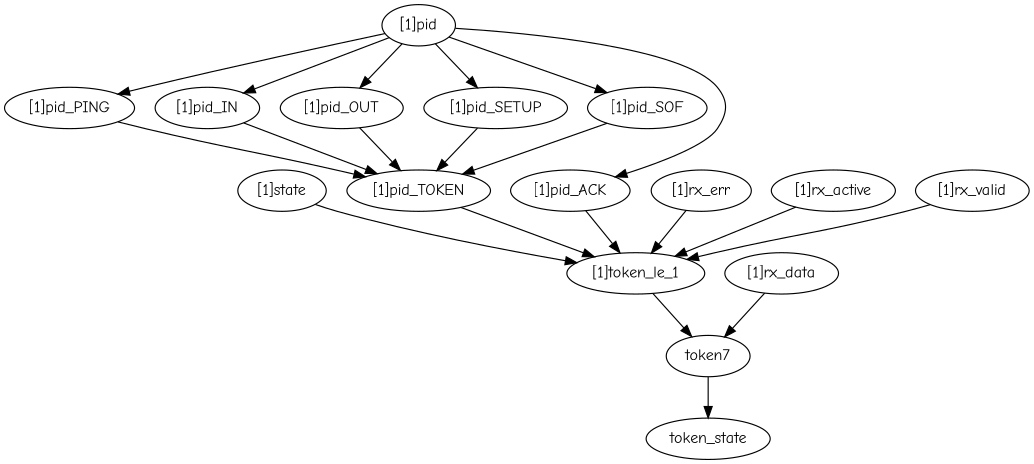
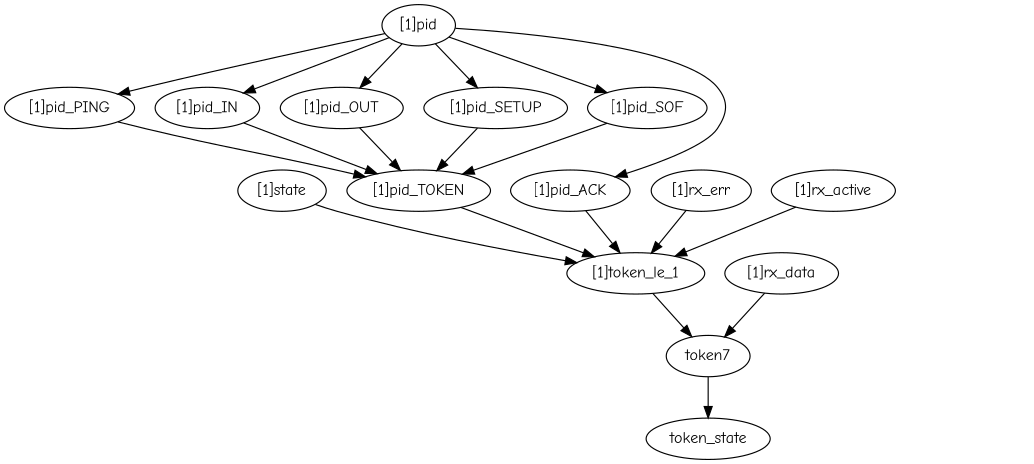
node "[1]rx_valid": removed
